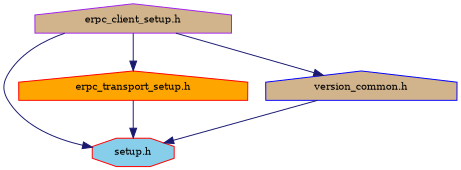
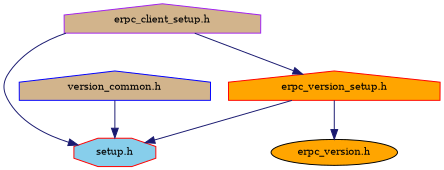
edge "erpc_client_setup.h" -> "version_common.h": removed
node "erpc_transport_setup.h": label "erpc_transport_setup.h" -> "erpc_version_setup.h"
node "erpc_version.h": added
